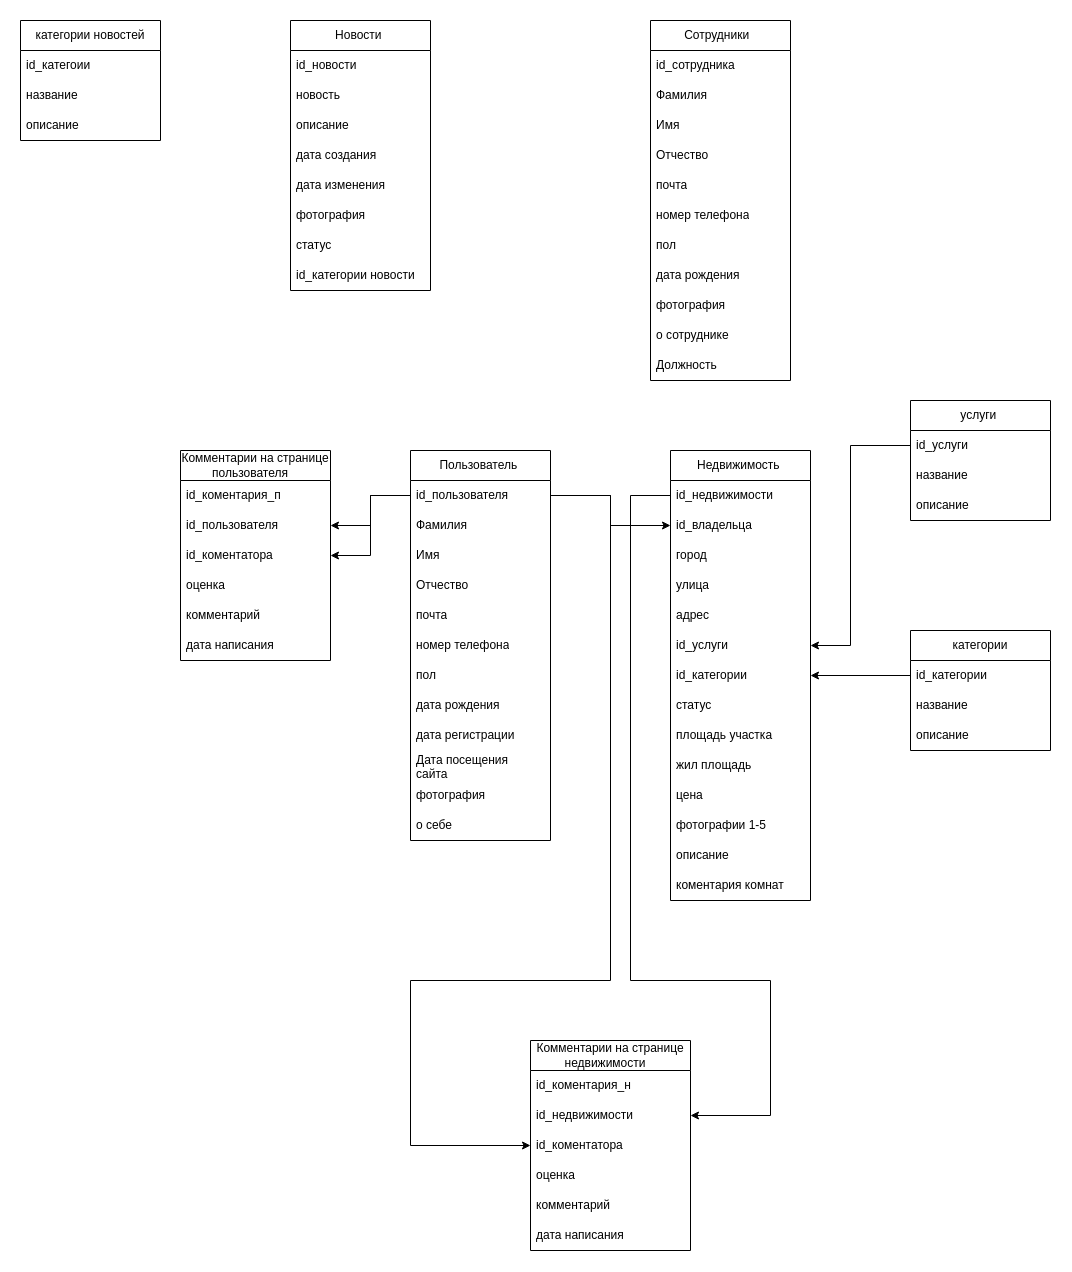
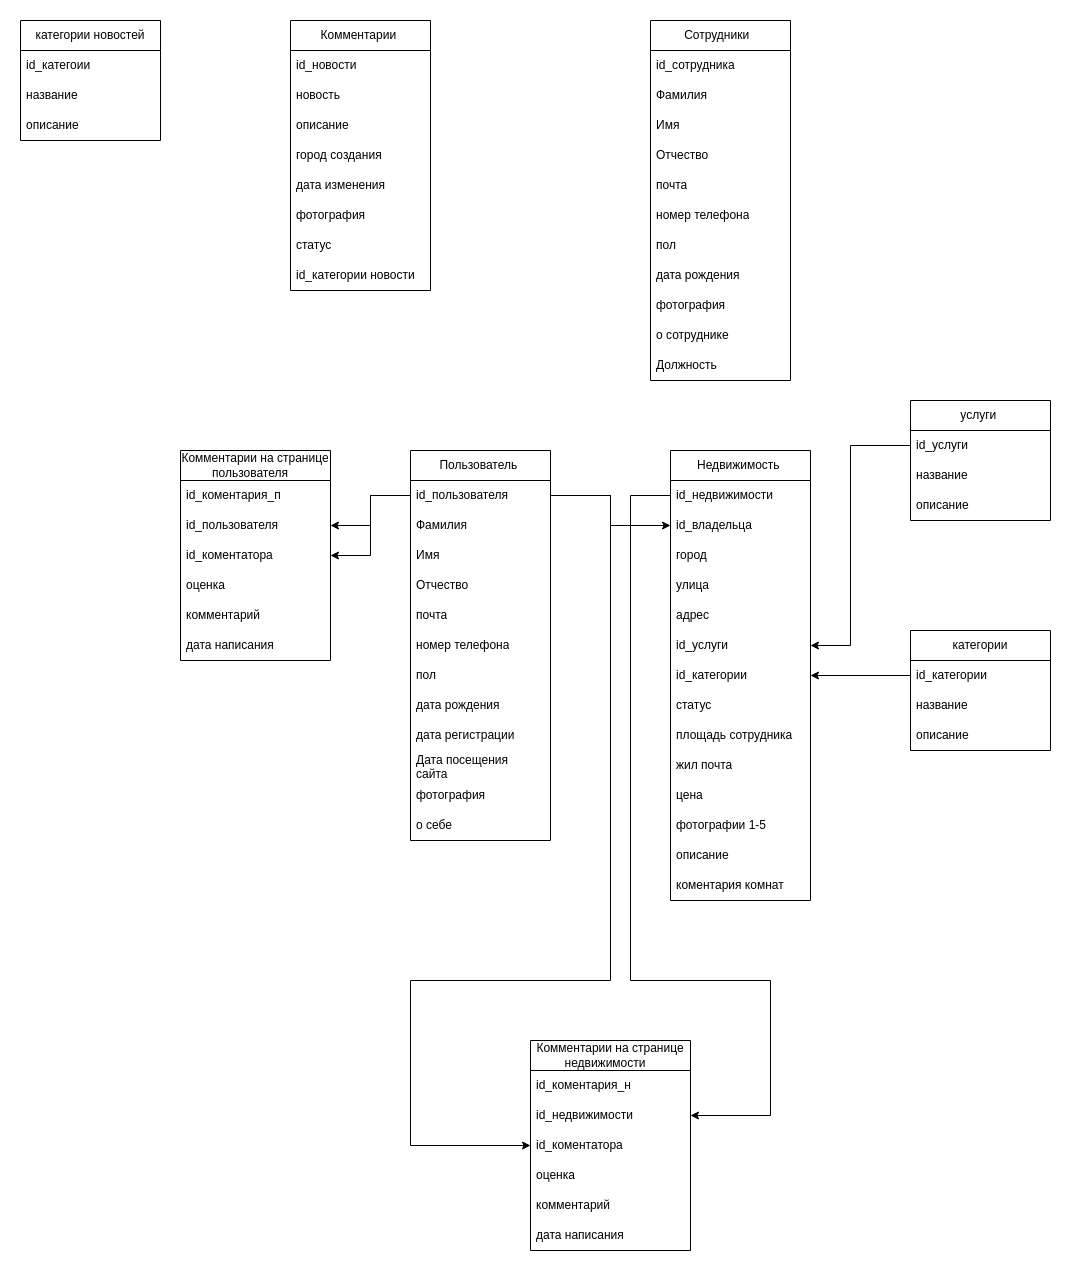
node "Новости": label "Новости" -> "Комментарии"
node "дата создания": label "дата создания" -> "город создания"
node "площадь участка": label "площадь участка" -> "площадь сотрудника"
node "жил площадь": label "жил площадь" -> "жил почта"
